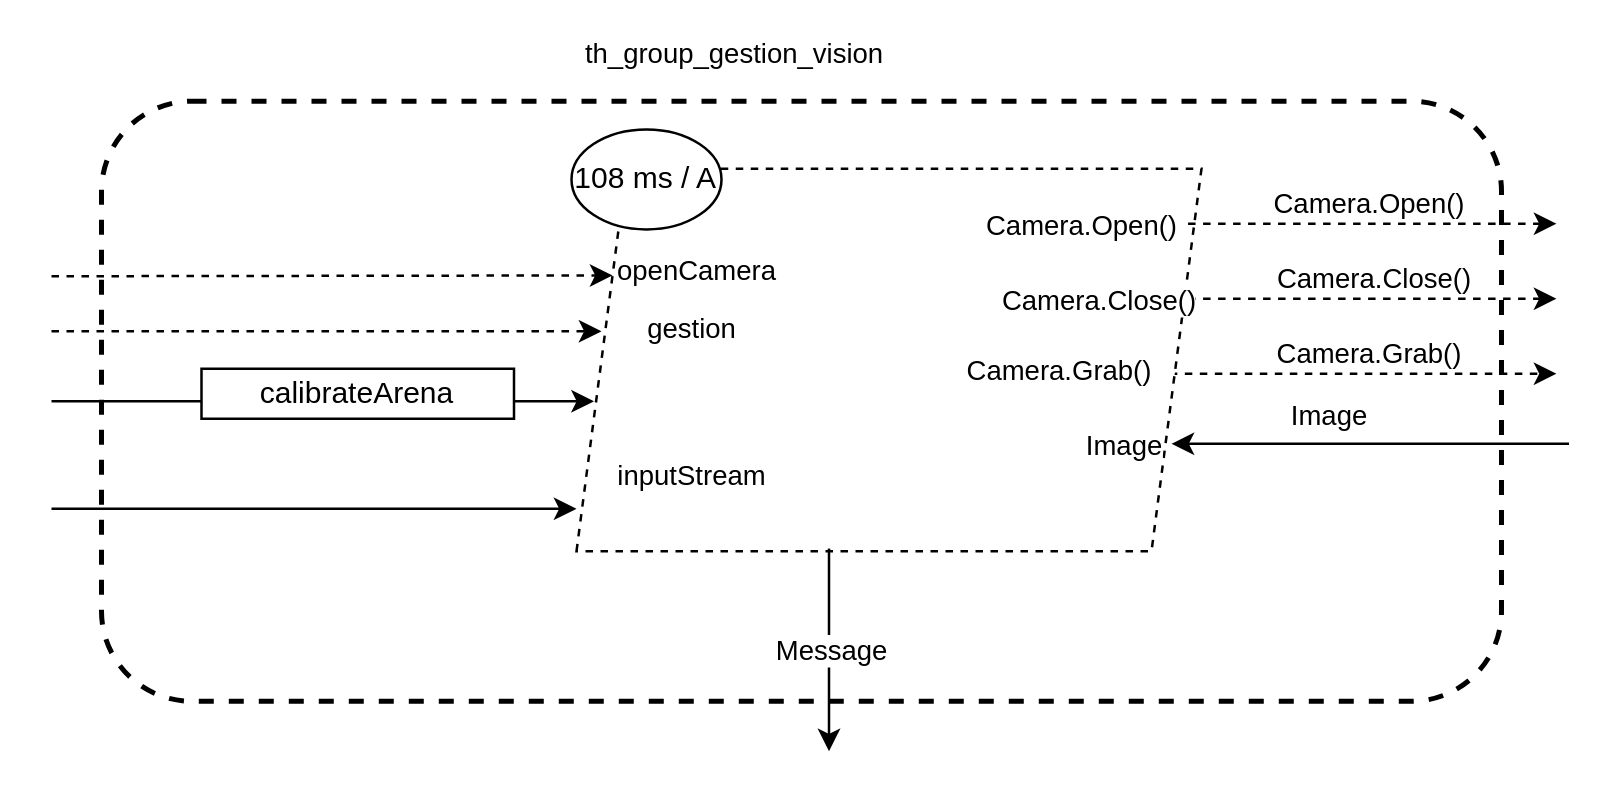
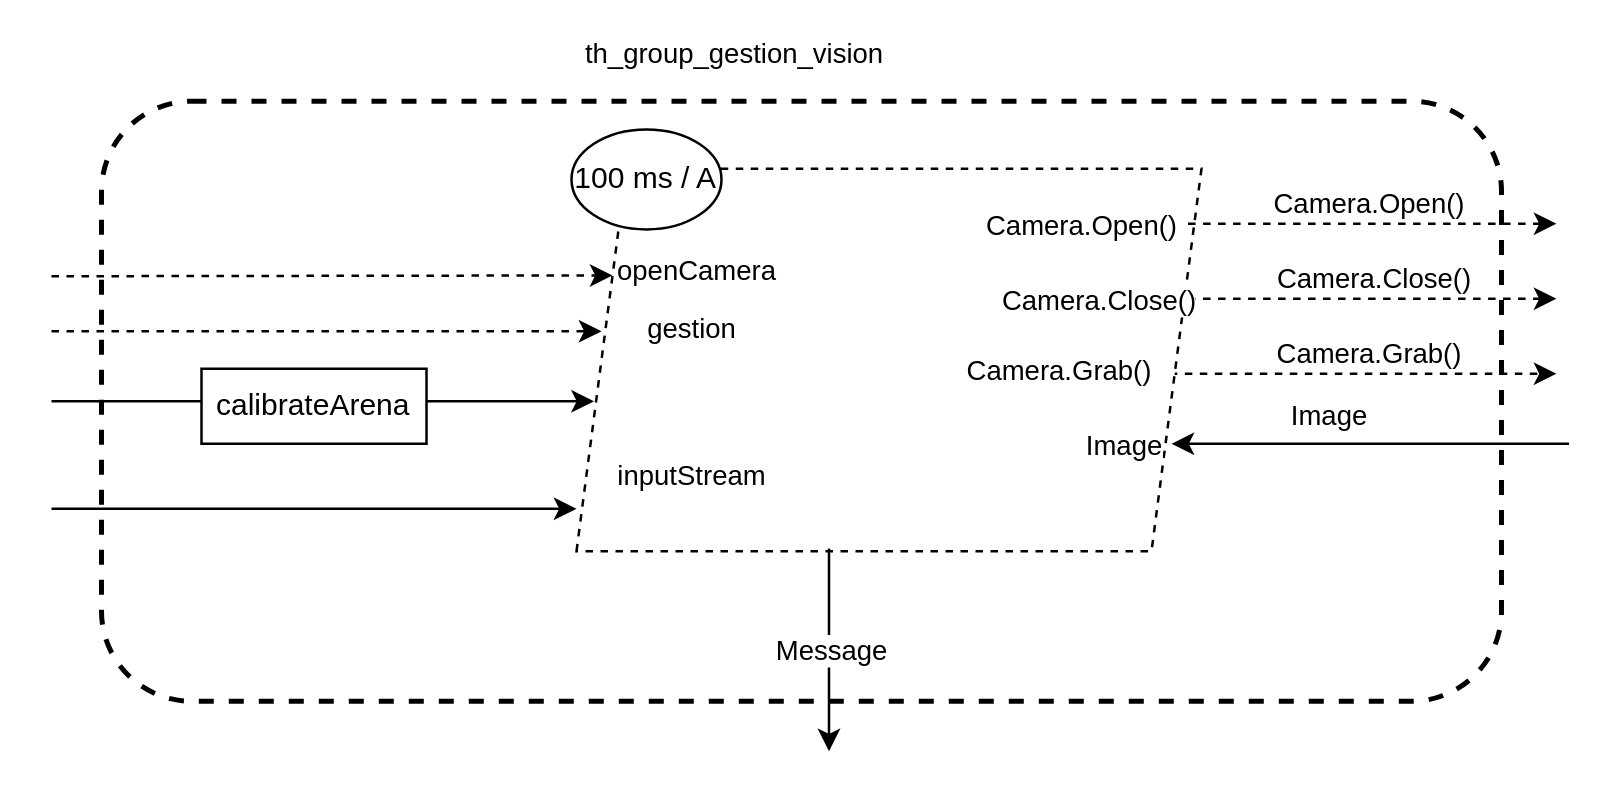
node "108 ms / A": label "108 ms / A" -> "100 ms / A"
node "calibrateArena": size 313x50 -> 225x75
